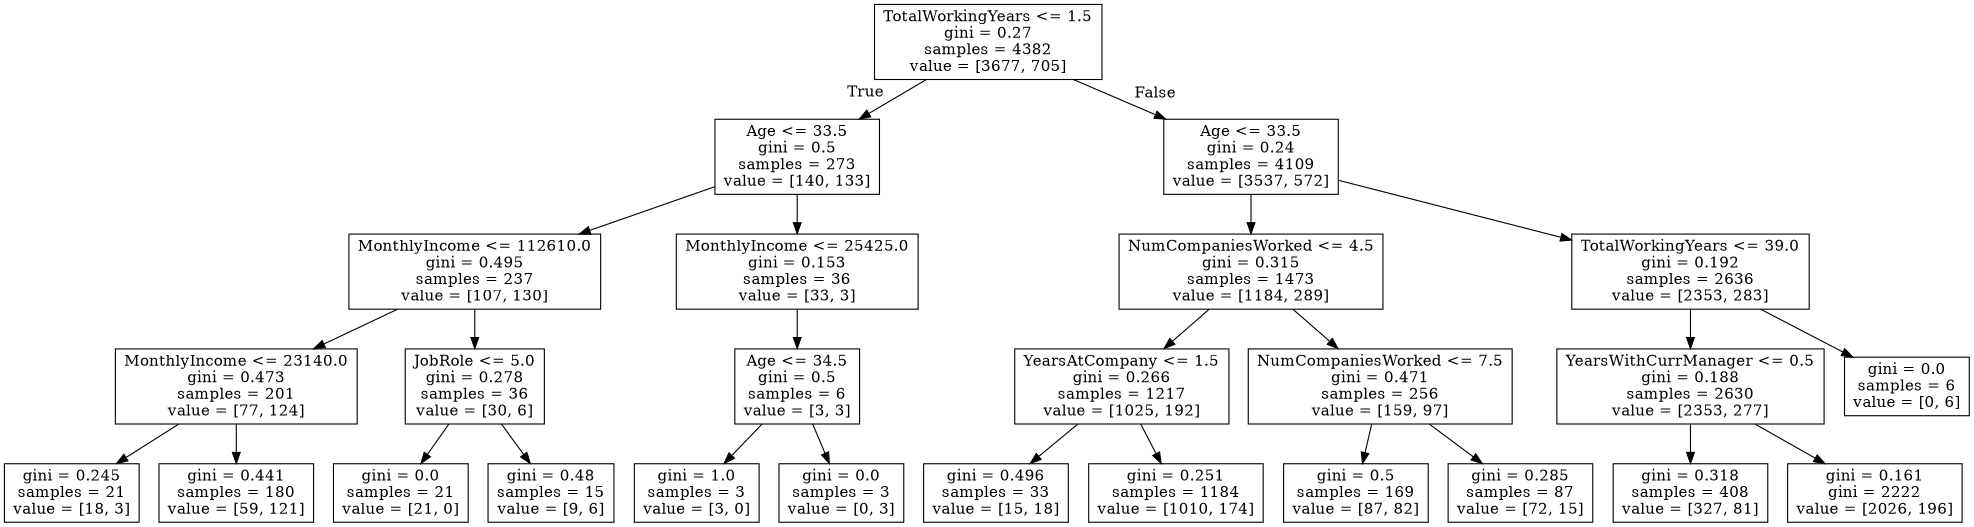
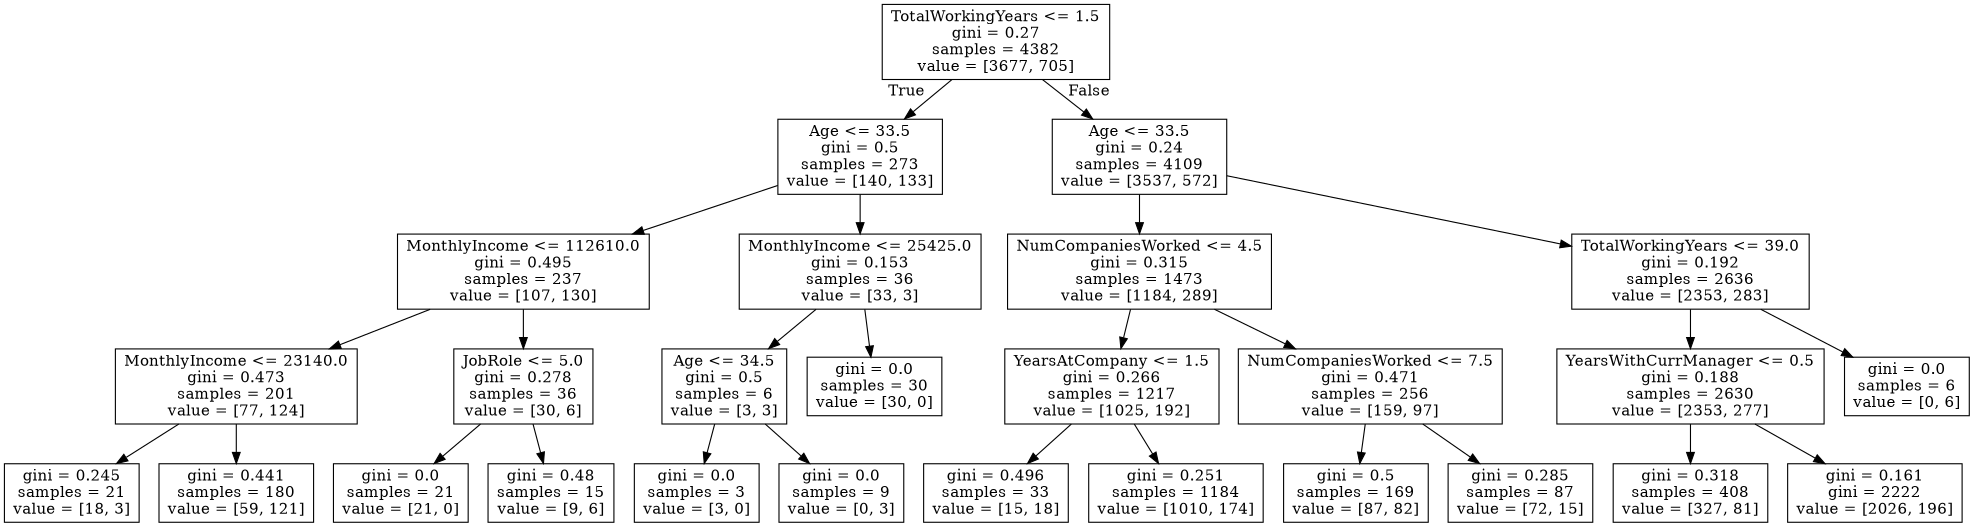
node "gini = 0.0 samples = 30 value = [30, 0]": added
node "gini = 1.0 samples = 3 value = [3, 0]": label "gini = 1.0 samples = 3 value = [3, 0]" -> "gini = 0.0 samples = 3 value = [3, 0]"
node "gini = 0.0 samples = 3 value = [0, 3]": label "gini = 0.0 samples = 3 value = [0, 3]" -> "gini = 0.0 samples = 9 value = [0, 3]"
